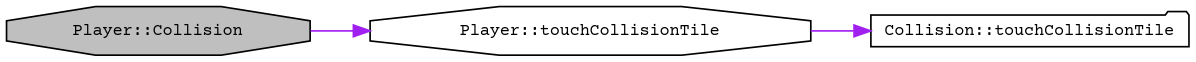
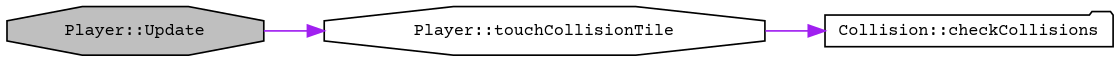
node "Player::Collision": label "Player::Collision" -> "Player::Update"
node "Collision::touchCollisionTile": label "Collision::touchCollisionTile" -> "Collision::checkCollisions"
